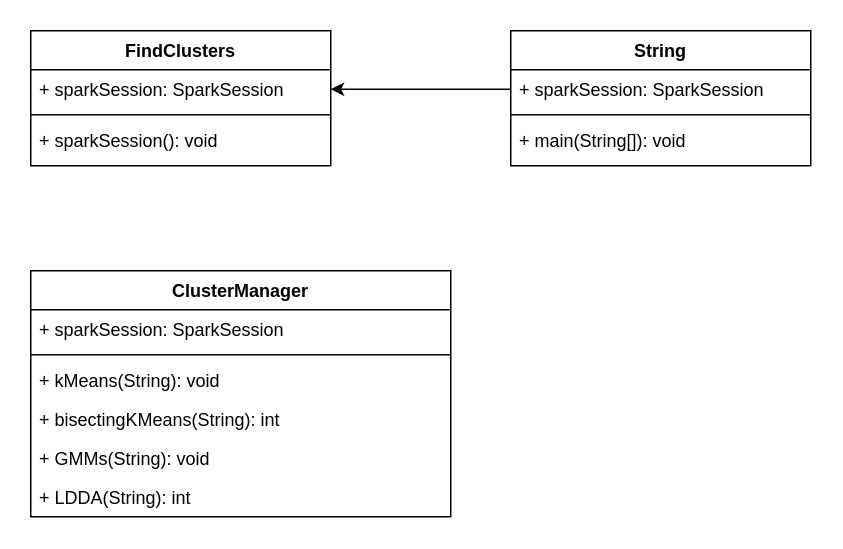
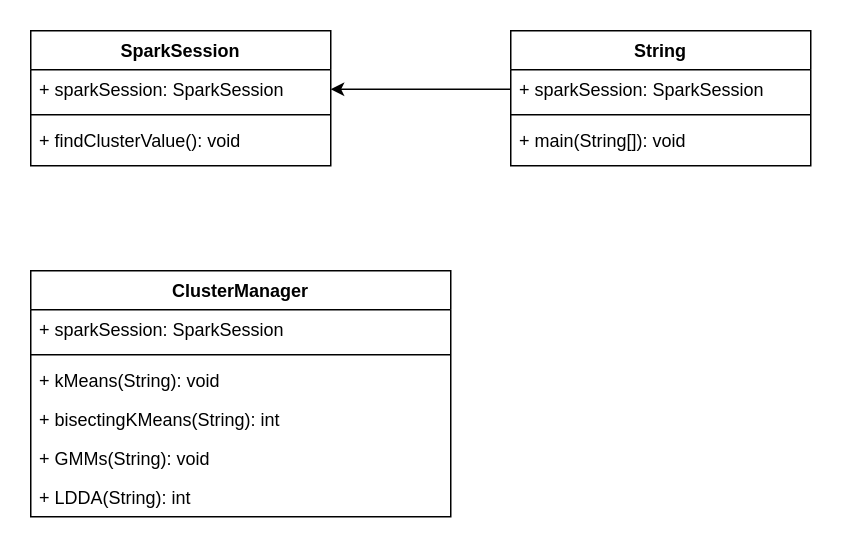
node "FindClusters": label "FindClusters" -> "SparkSession"
node "+ sparkSession(): void": label "+ sparkSession(): void" -> "+ findClusterValue(): void"
